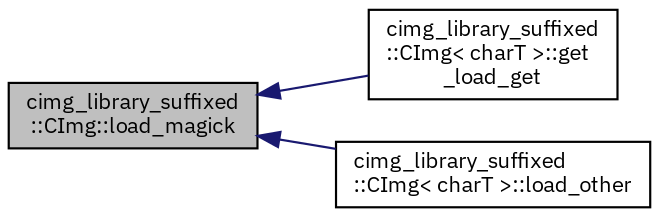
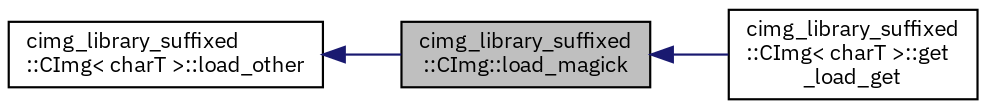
edge "cimg_library_suffixed ::CImg< charT >::load_other" -> "cimg_library_suffixed ::CImg::load_magick": reversed
